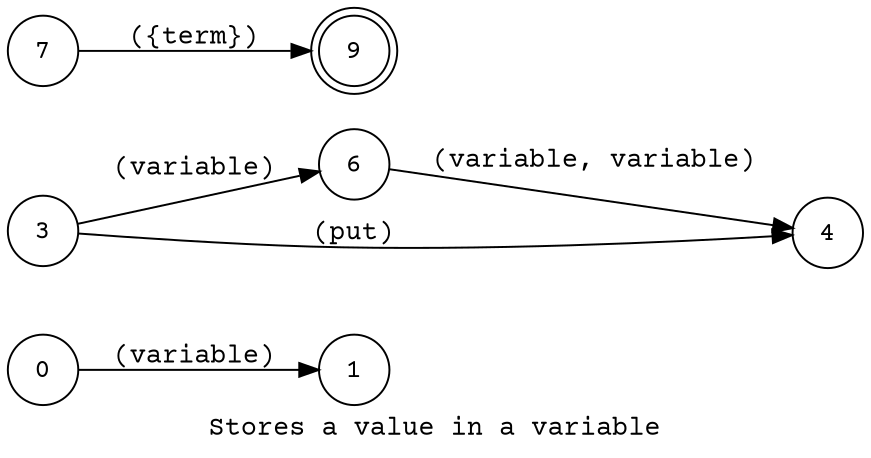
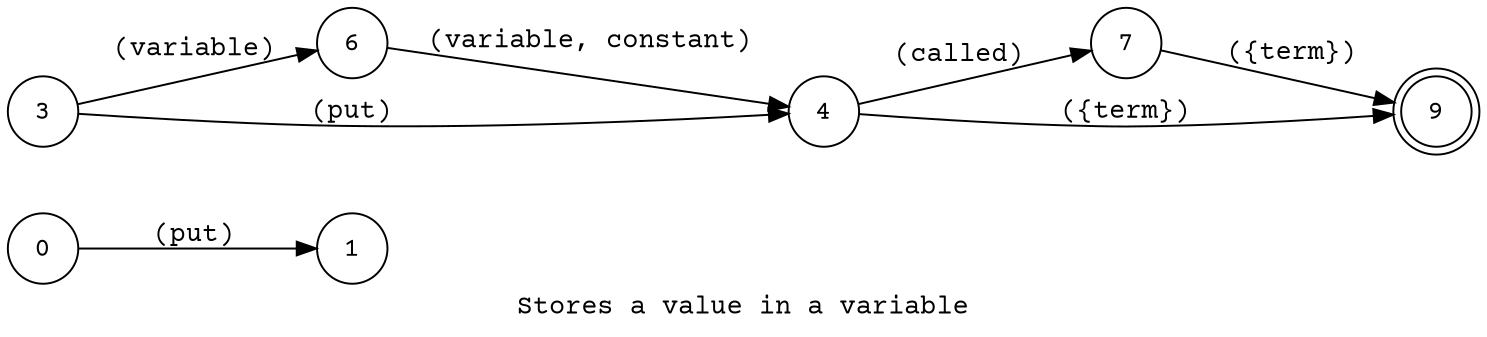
edge "4" -> "7": added, label "(called)"
edge "4" -> "9": added, label "({term})"
edge "6" -> "4": label "(variable, variable)" -> "(variable, constant)"
edge "0" -> "1": label "(variable)" -> "(put)"
